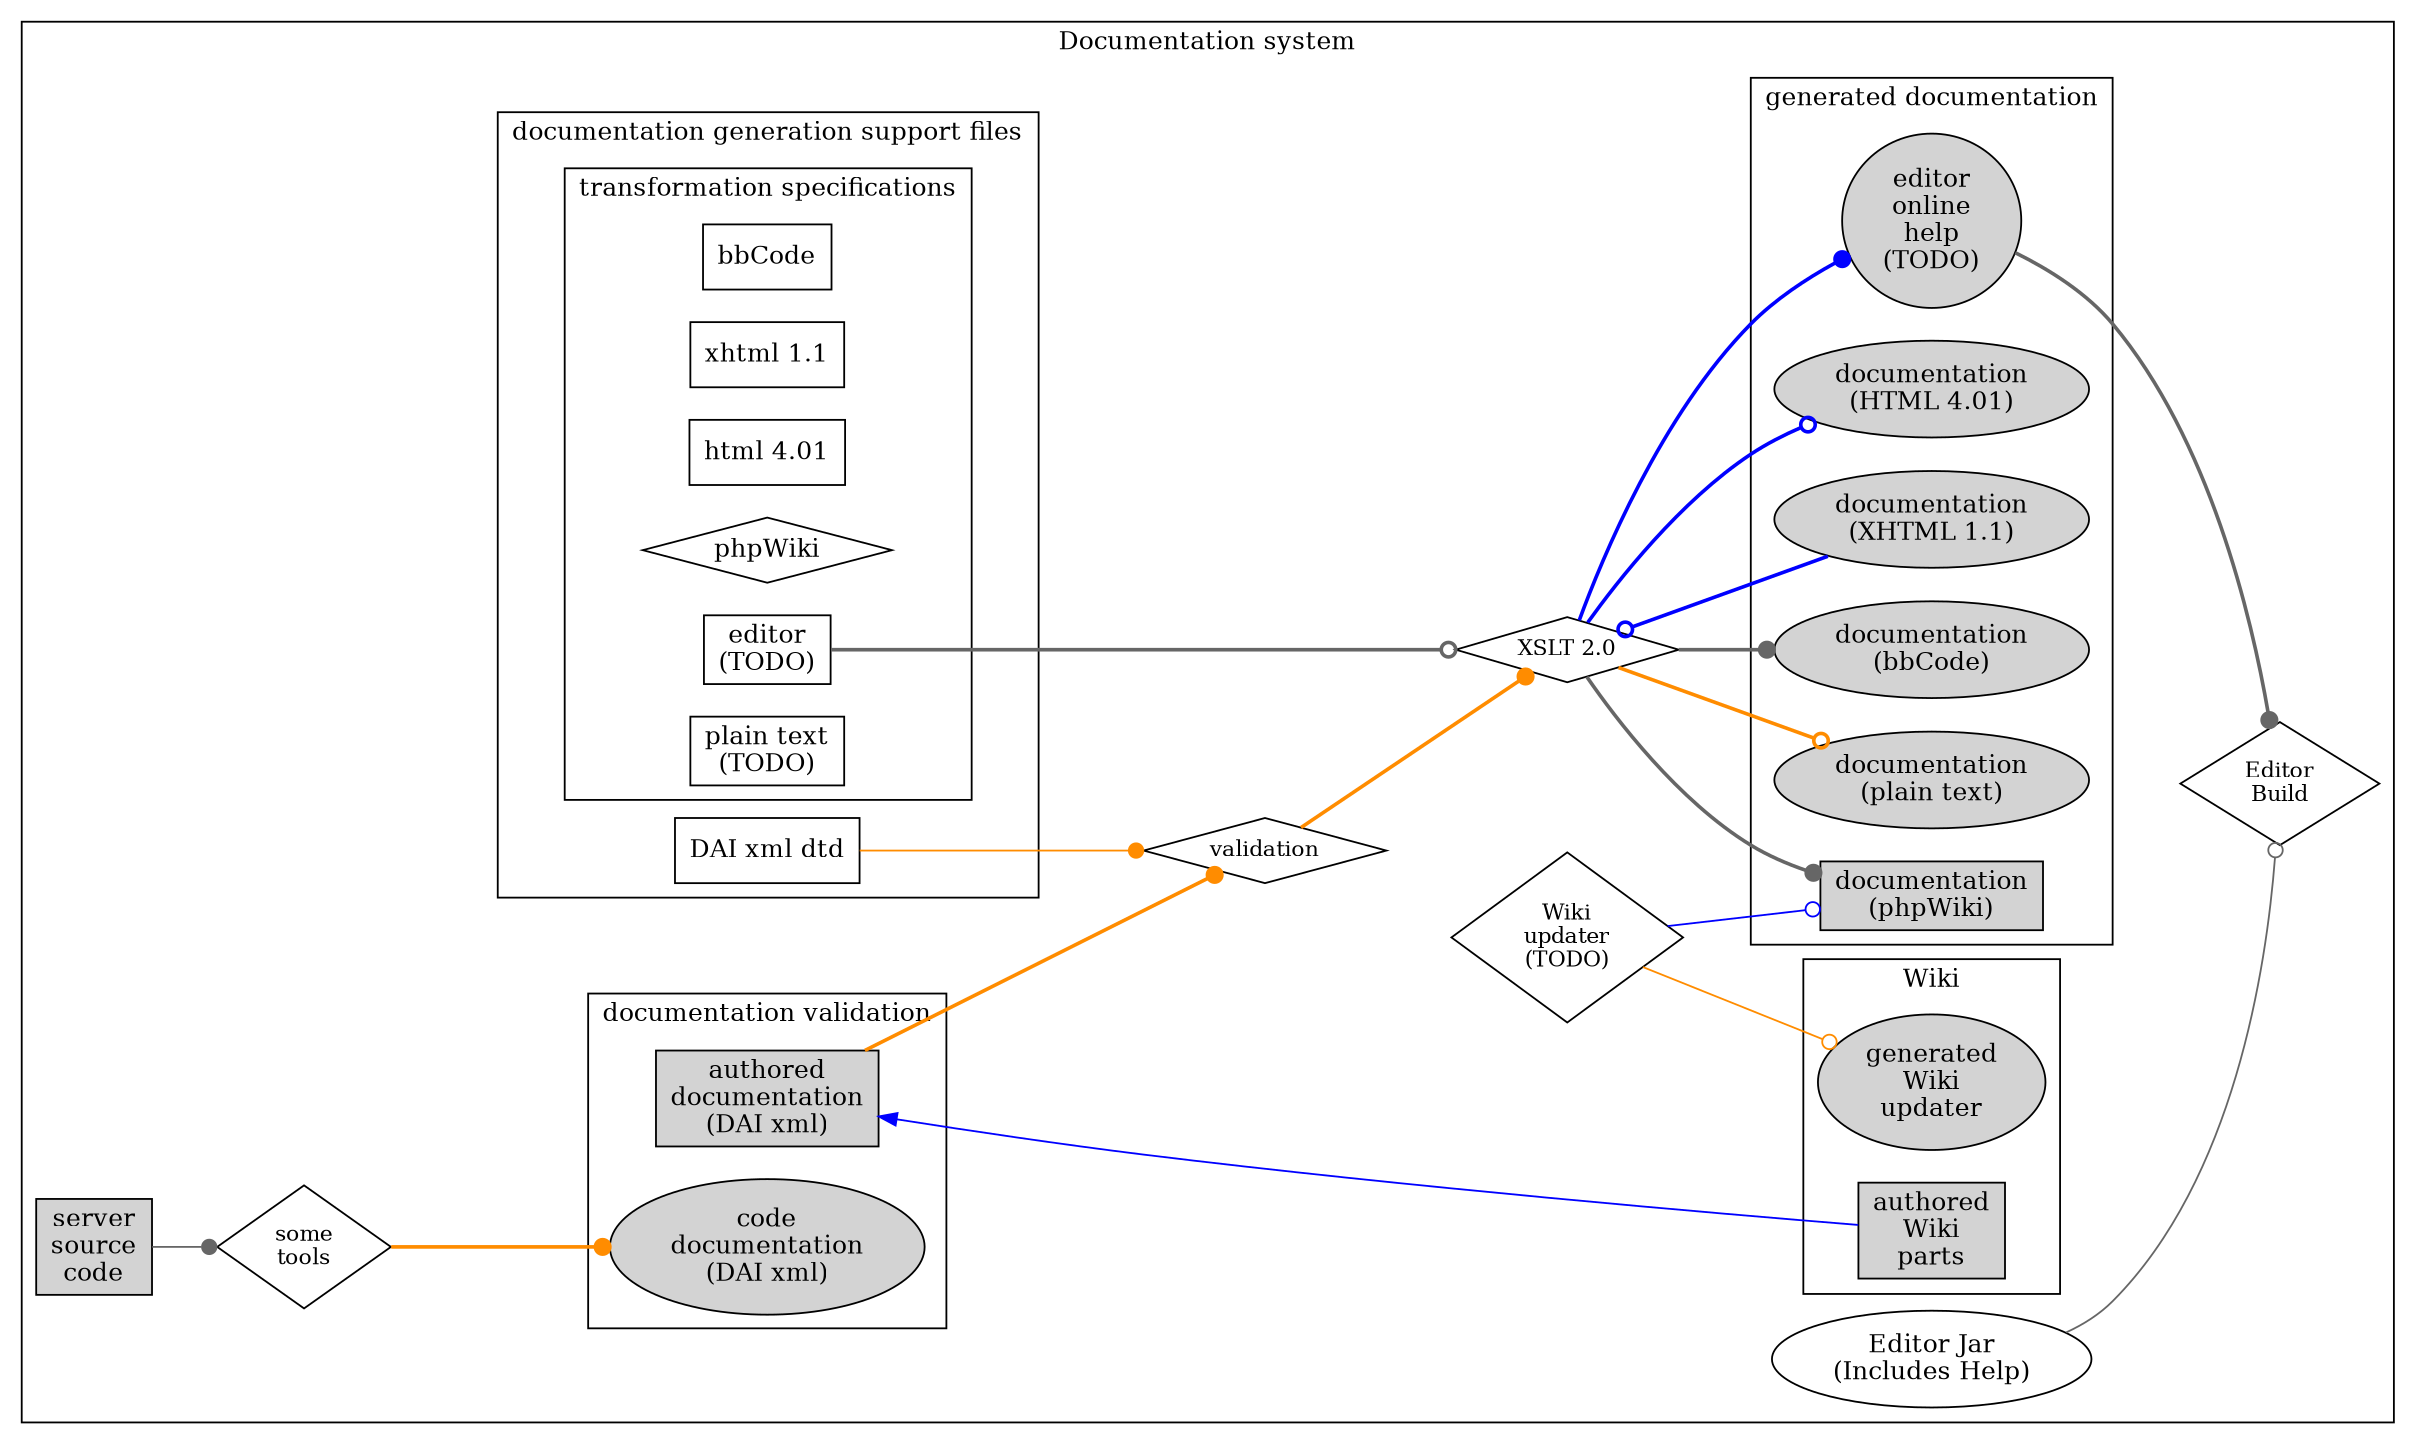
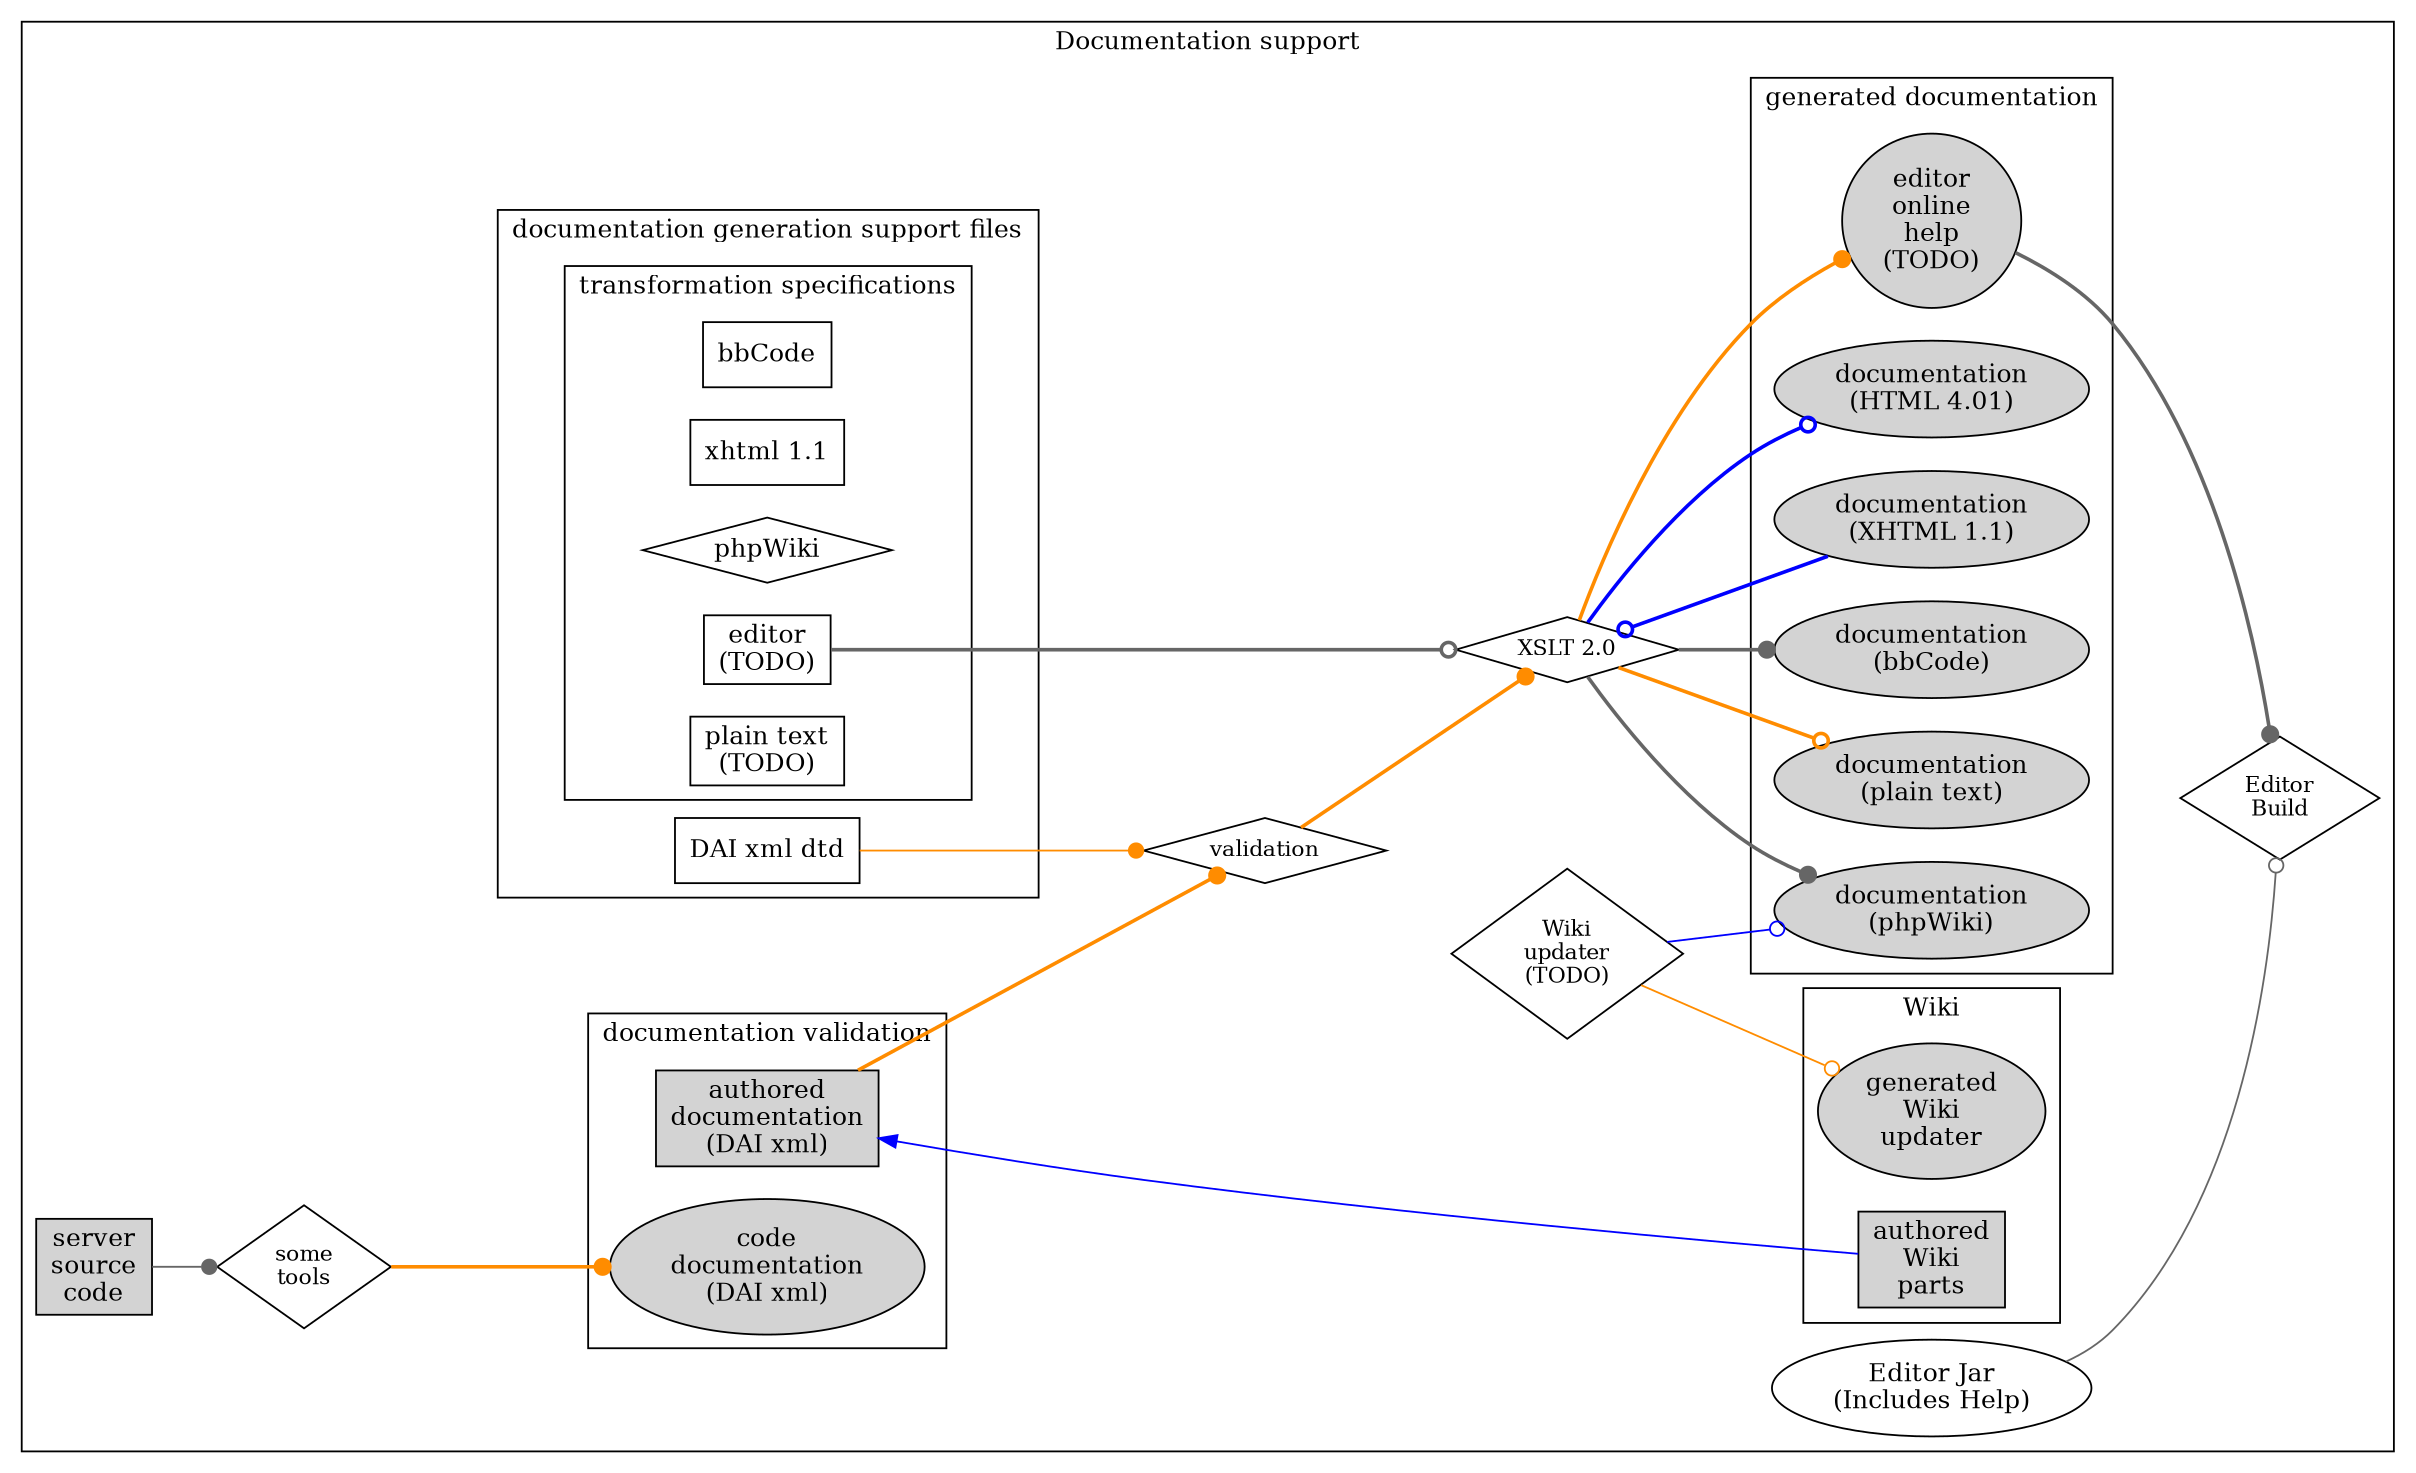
cluster "Documentation system": label "Documentation system" -> "Documentation support"
edge "XSLT 2.0" -> "editor online help (TODO)": color blue -> darkorange
node "html 4.01": removed
node "documentation (phpWiki)": shape box -> ellipse
